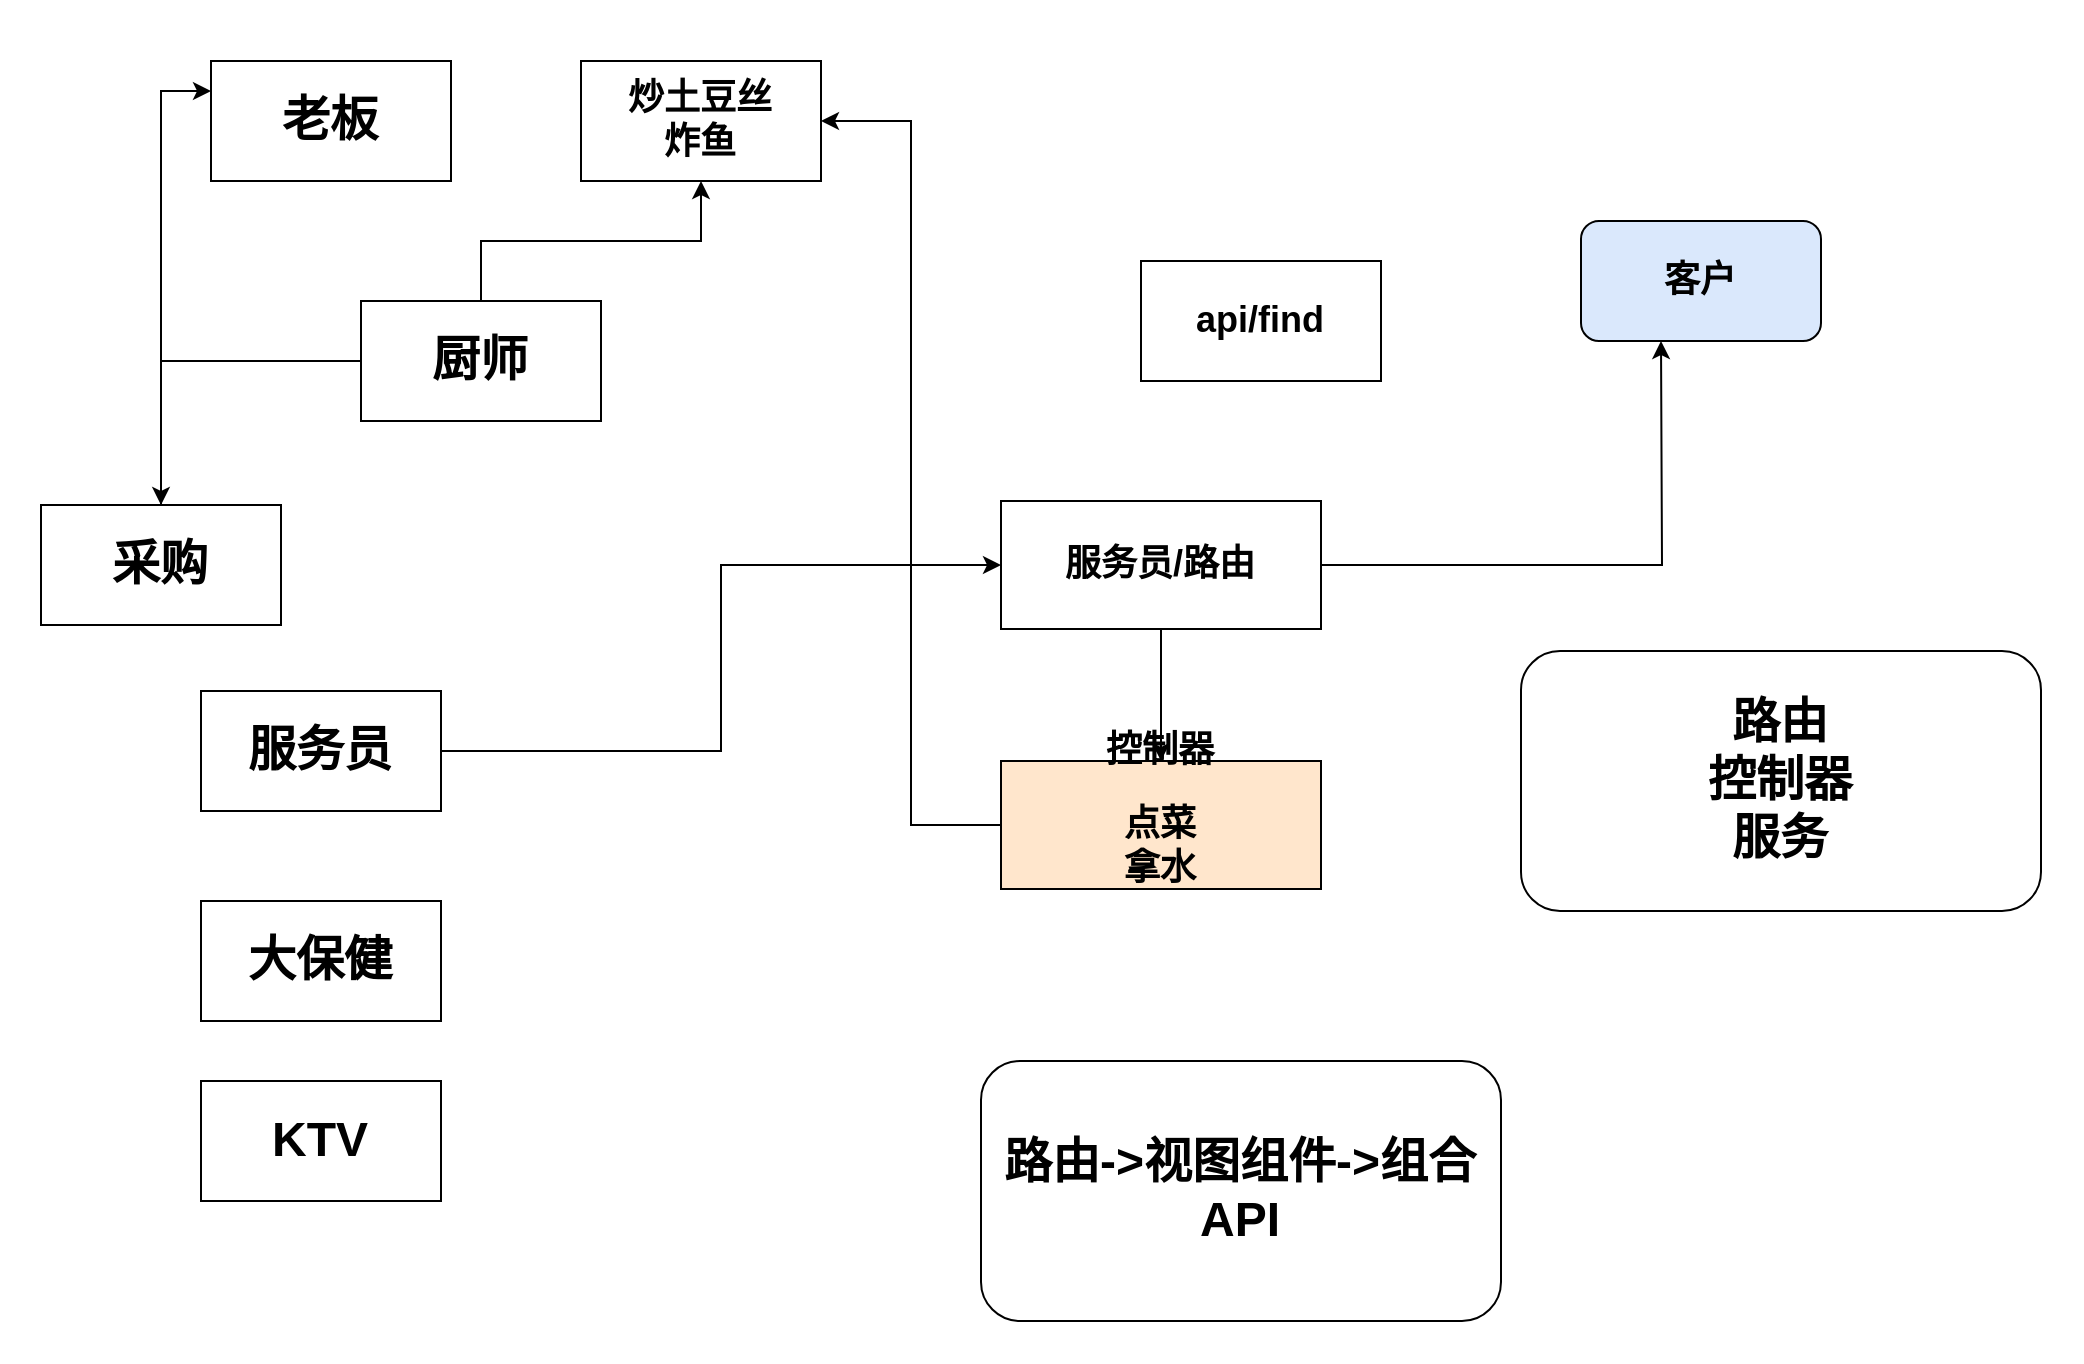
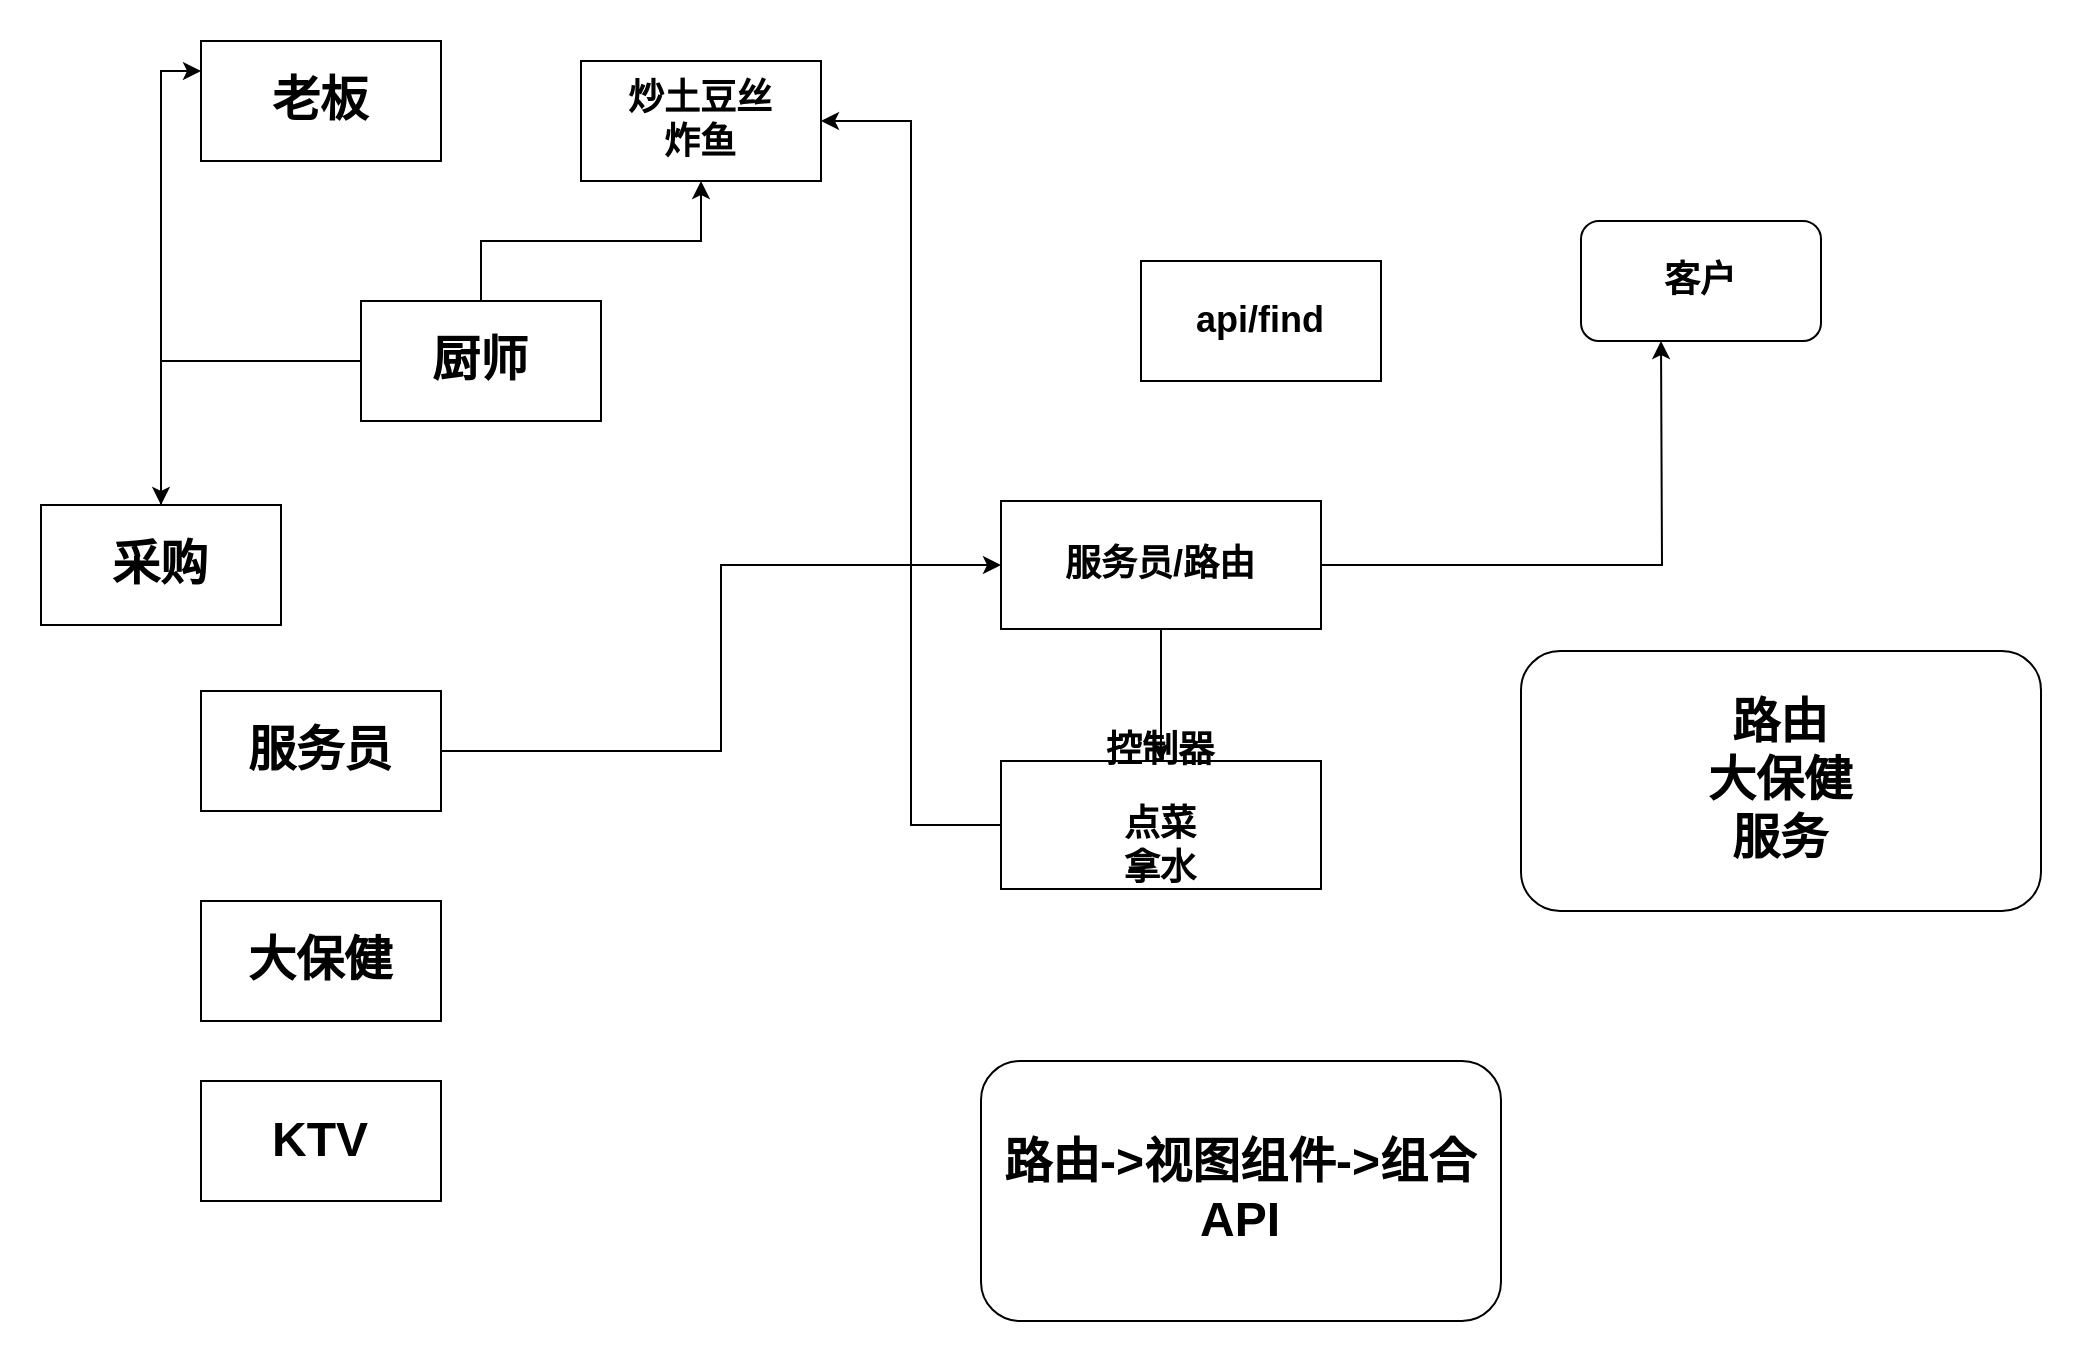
node "老板": moved (331, 121) -> (321, 101)
node "客户": fillcolor #dae8fc -> #ffffff
node "路由 控制器 服务": label "路由 控制器 服务" -> "路由 大保健 服务"
node "控制器点菜 拿水": fillcolor #ffe6cc -> #ffffff
